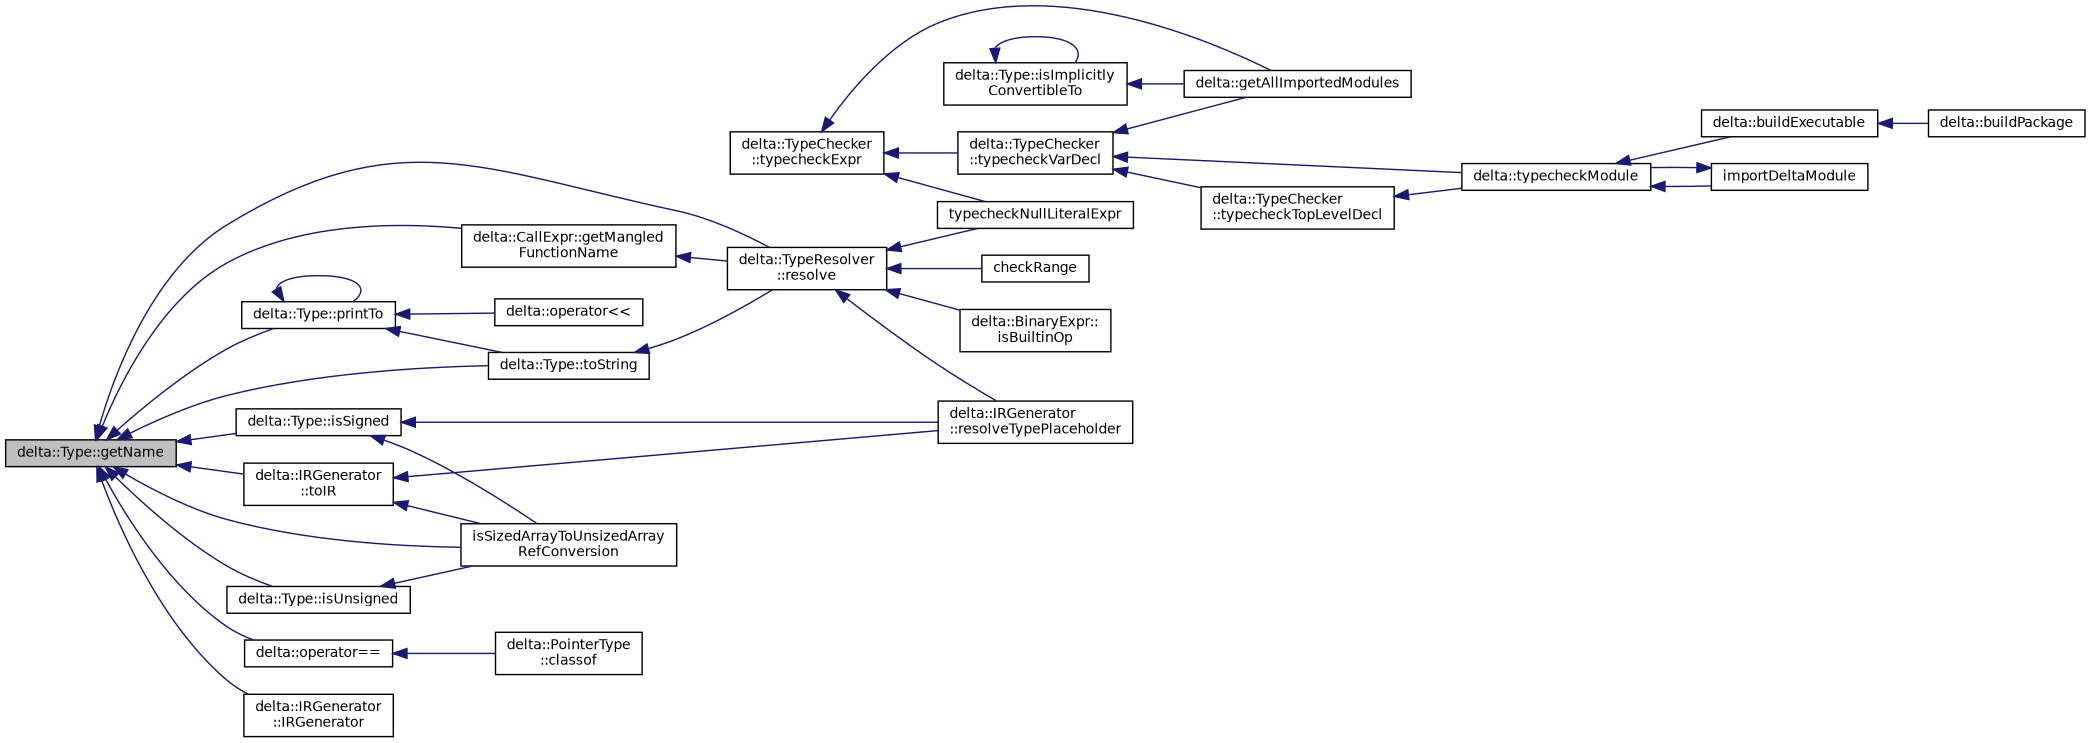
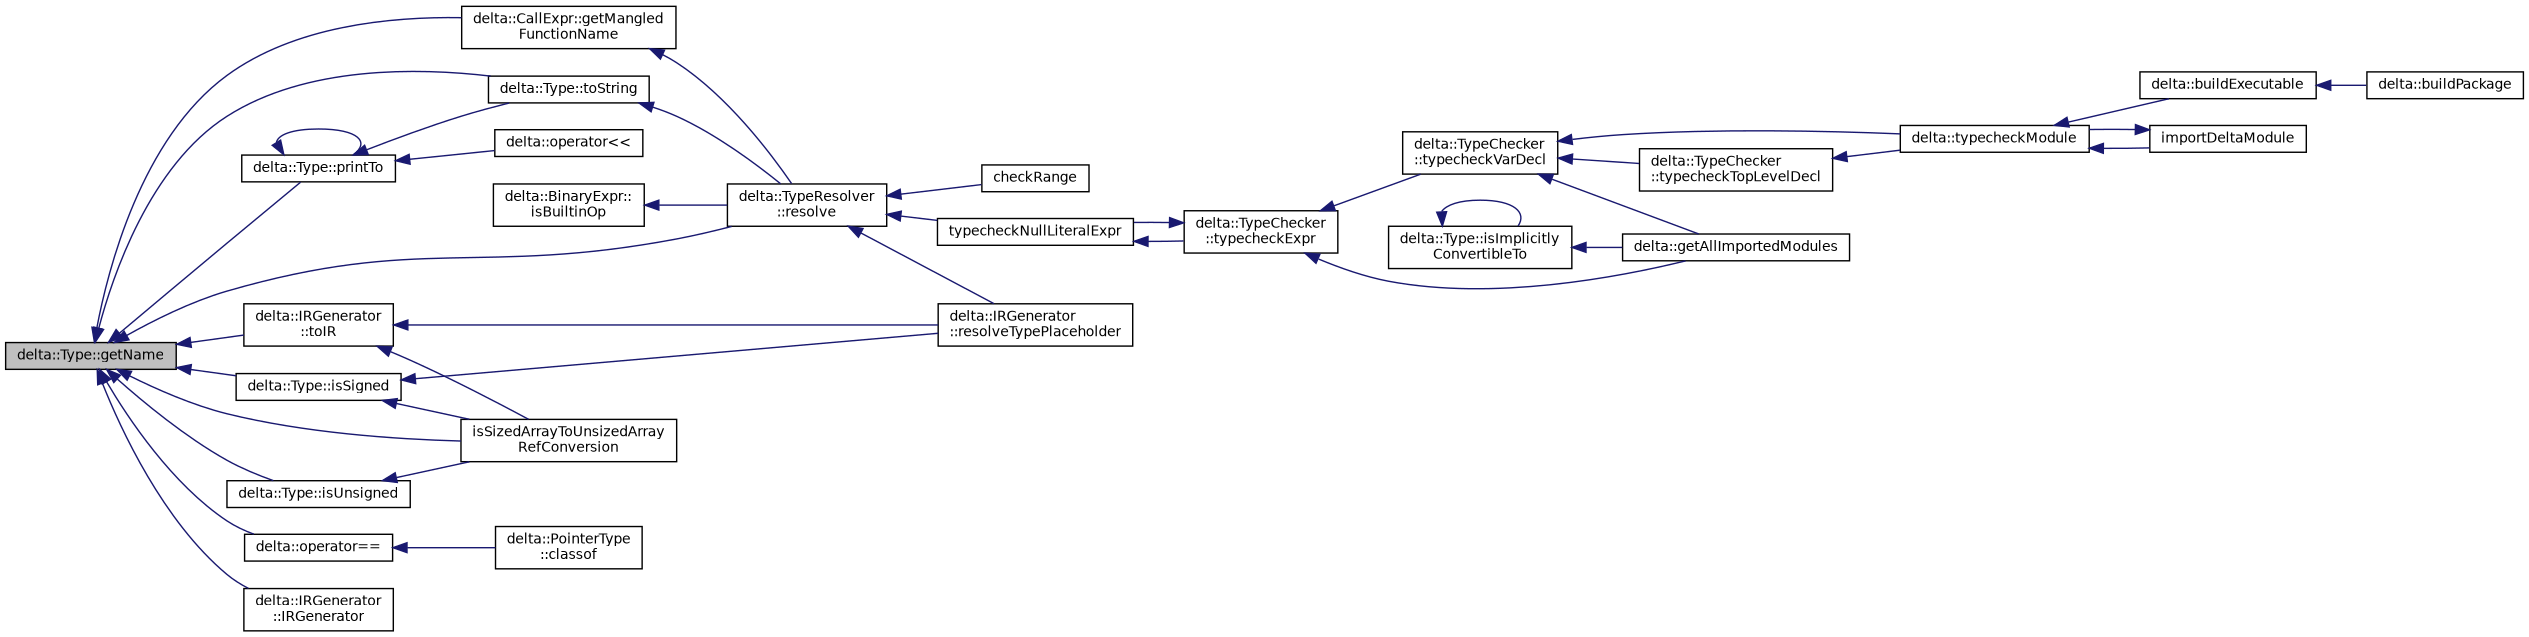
edge "delta::TypeChecker ::typecheckExpr" -> "typecheckNullLiteralExpr": added
edge "delta::BinaryExpr:: isBuiltinOp" -> "delta::TypeResolver ::resolve": reversed
